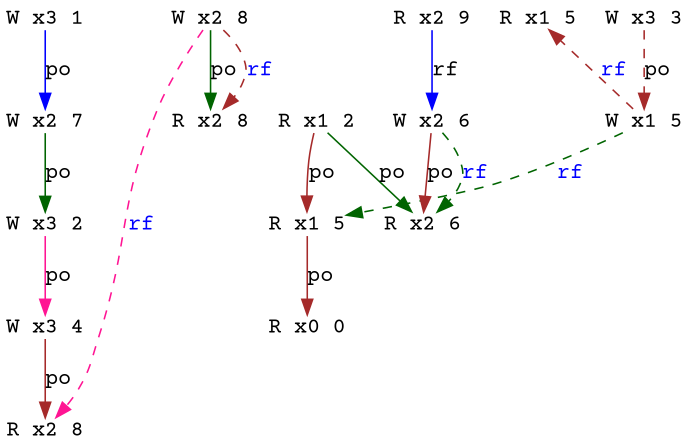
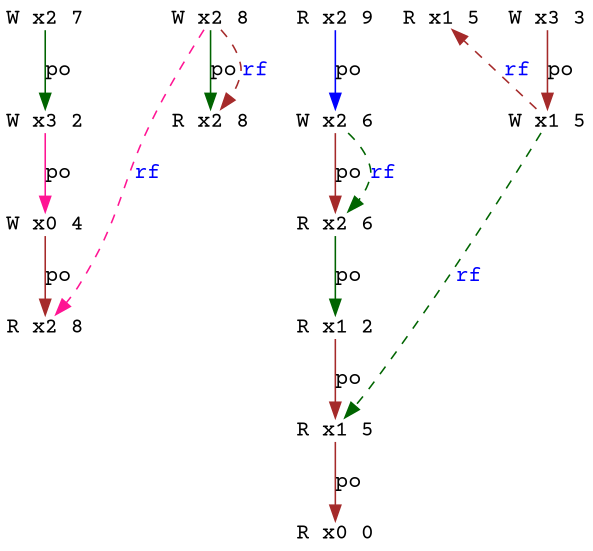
node "W x3 1": removed
edge "W x3 3" -> "W x1 5": style dashed -> solid
edge "R x2 9" -> "W x2 6": label "rf" -> "po"
edge "R x1 2" -> "R x2 6": reversed
node "W x3 4": label "W x3 4" -> "W x0 4"
